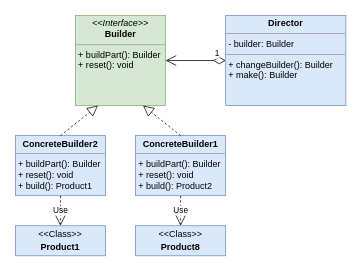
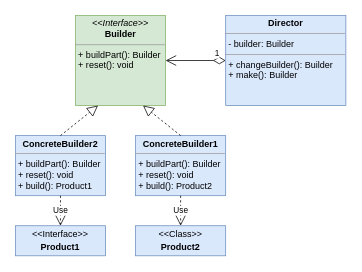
node "<<Class>> Product1": label "<<Class>> Product1" -> "<<Interface>> Product1"
node "<<Class>> Product8": label "<<Class>> Product8" -> "<<Class>> Product2"
